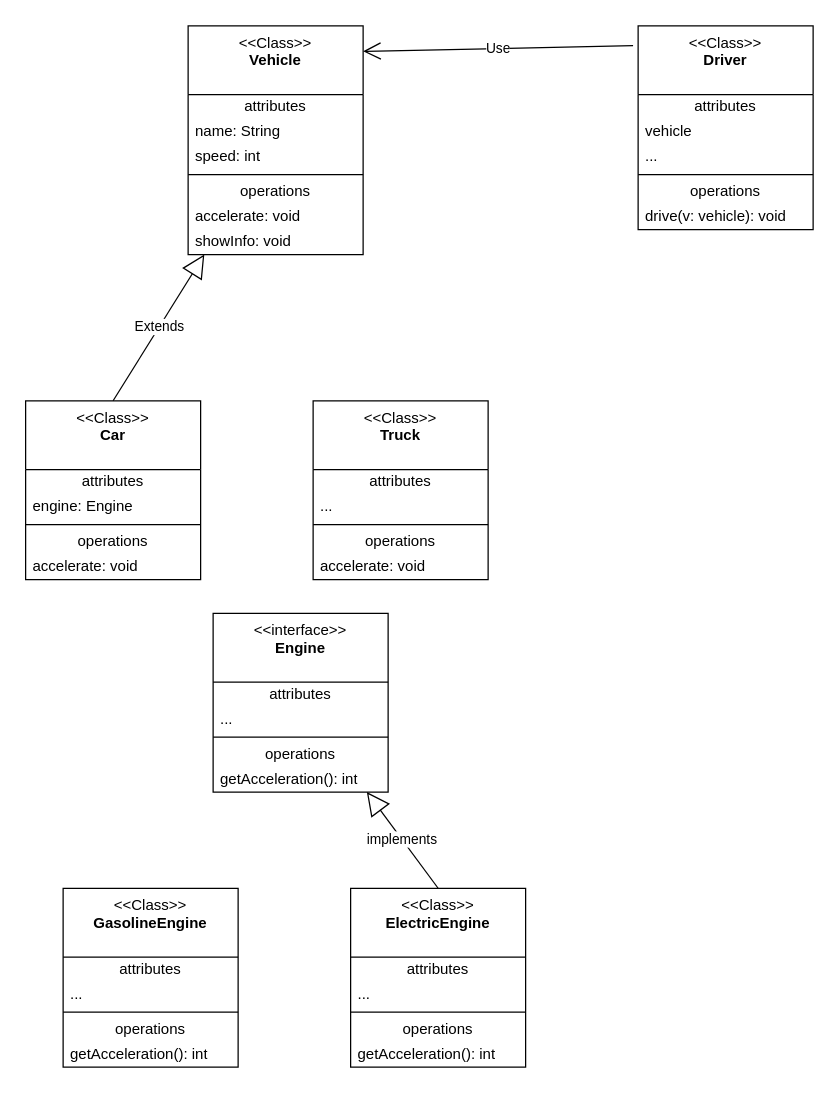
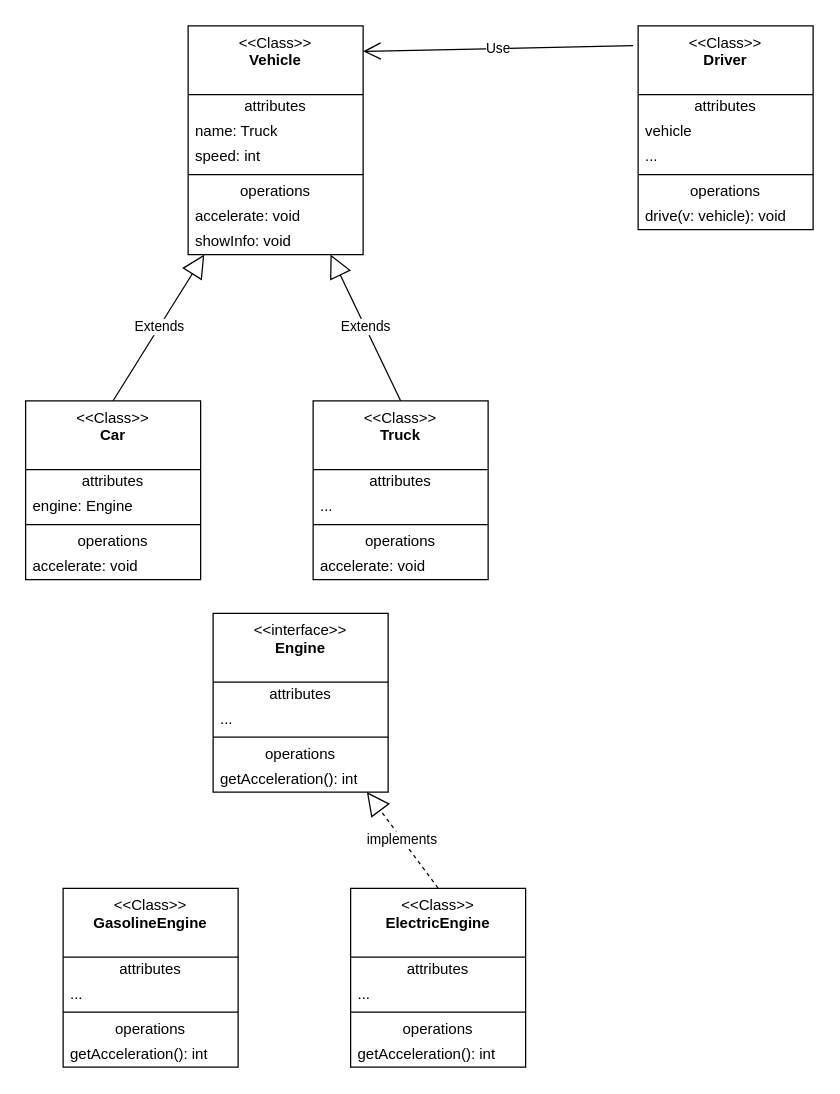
node "name: String": label "name: String" -> "name: Truck"
edge "<<Class>> Truck" -> "<<Class>> Vehicle": added, label "Extends"
edge "<<Class>> ElectricEngine" -> "<<interface>> Engine": style solid -> dashed
